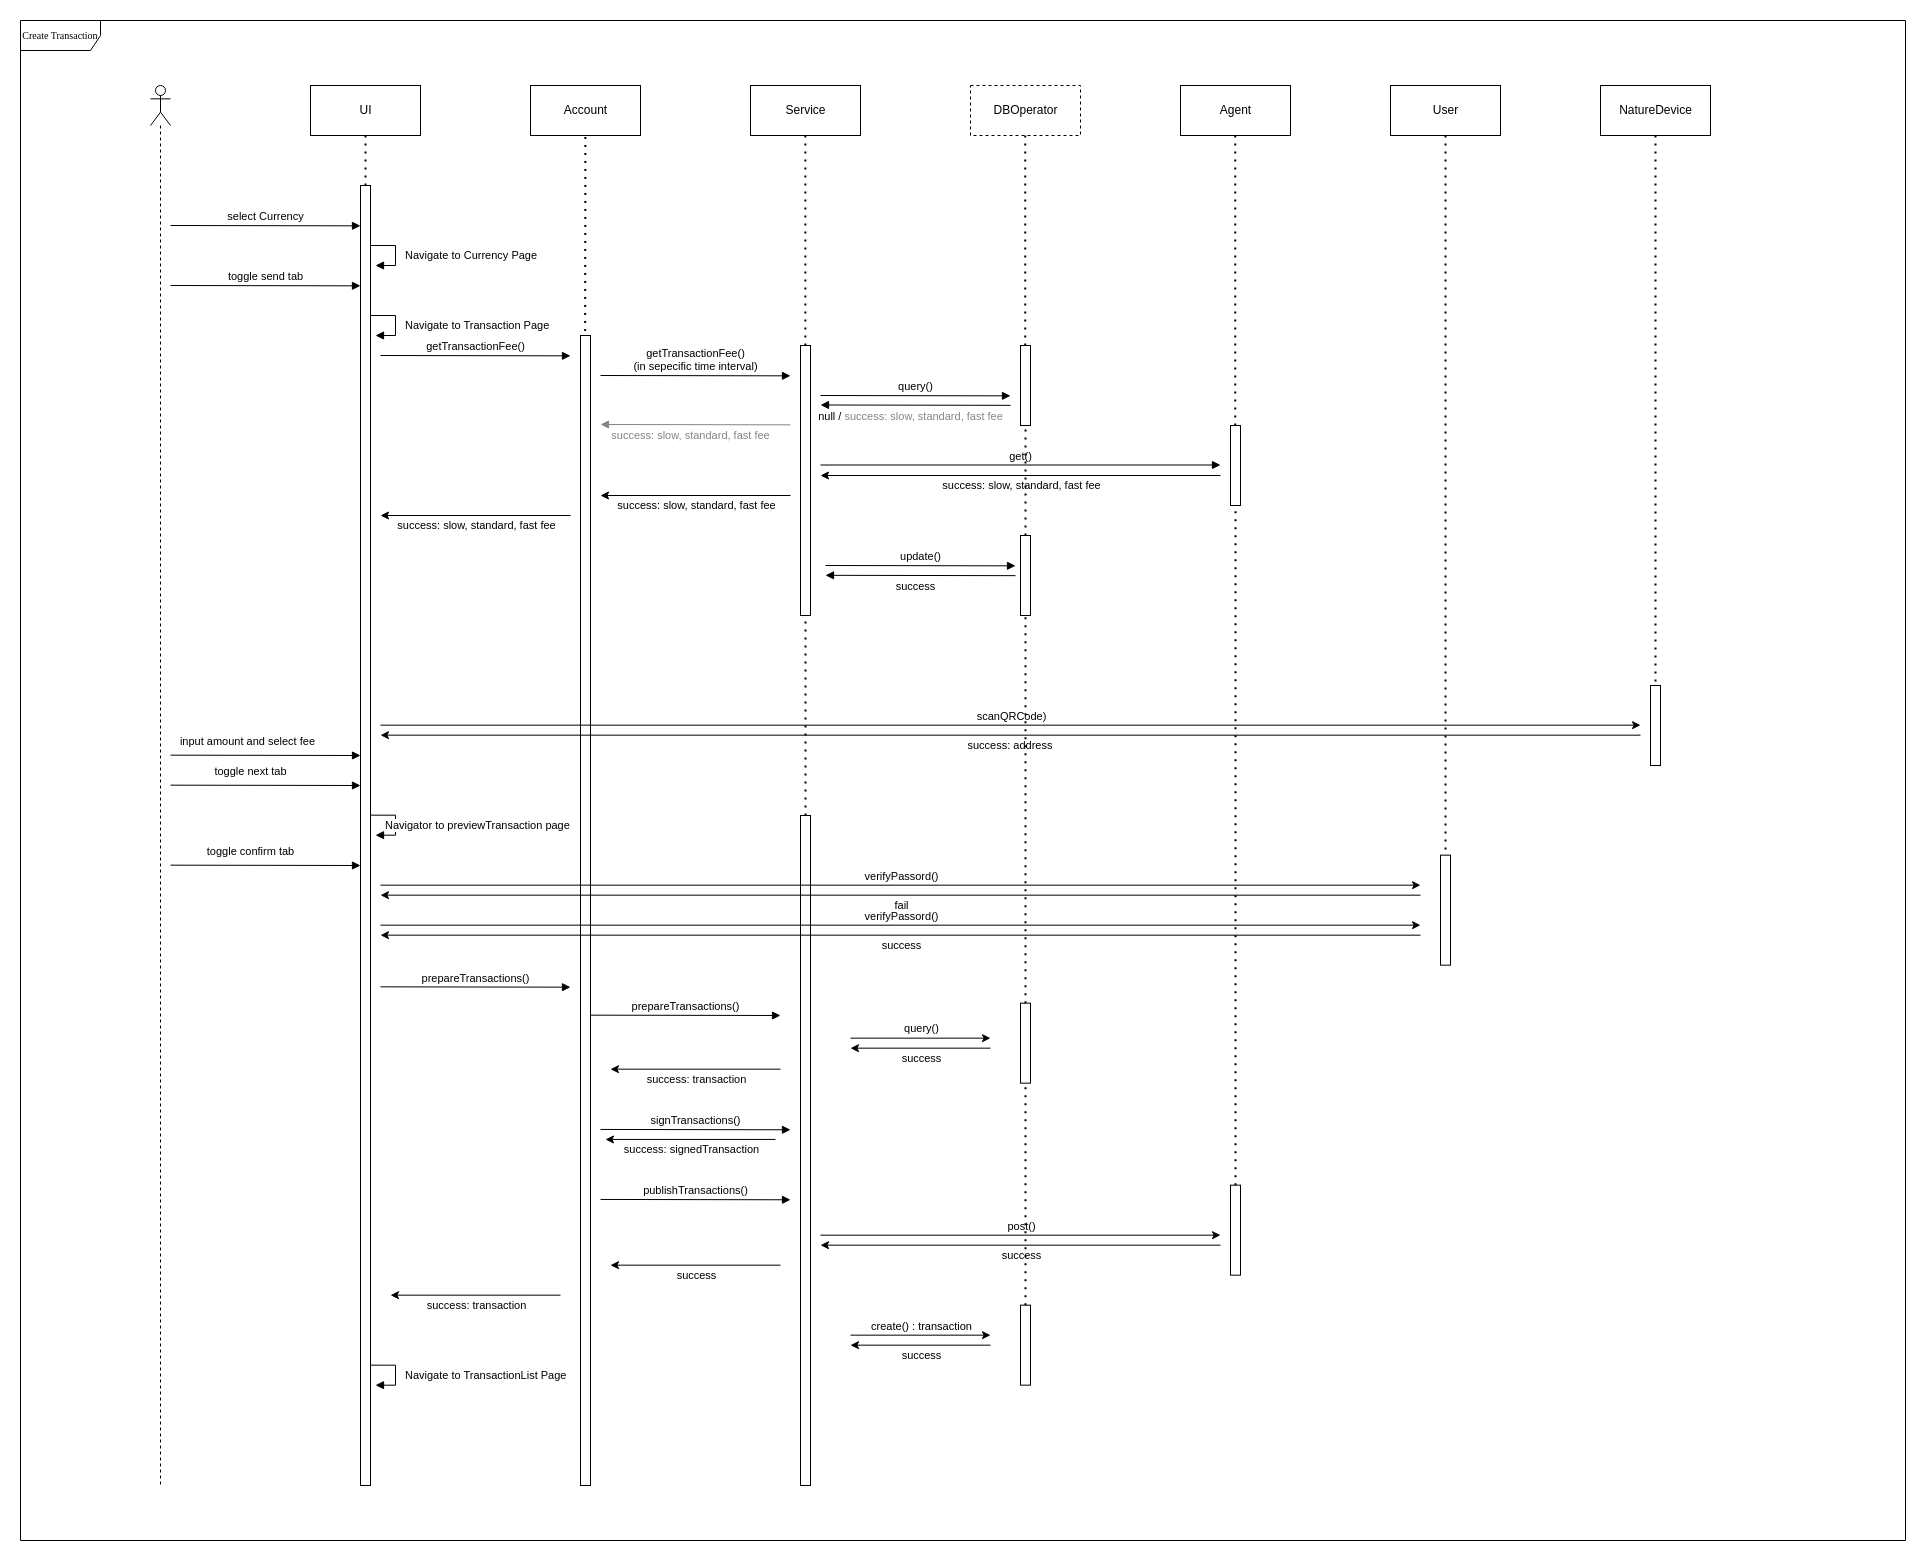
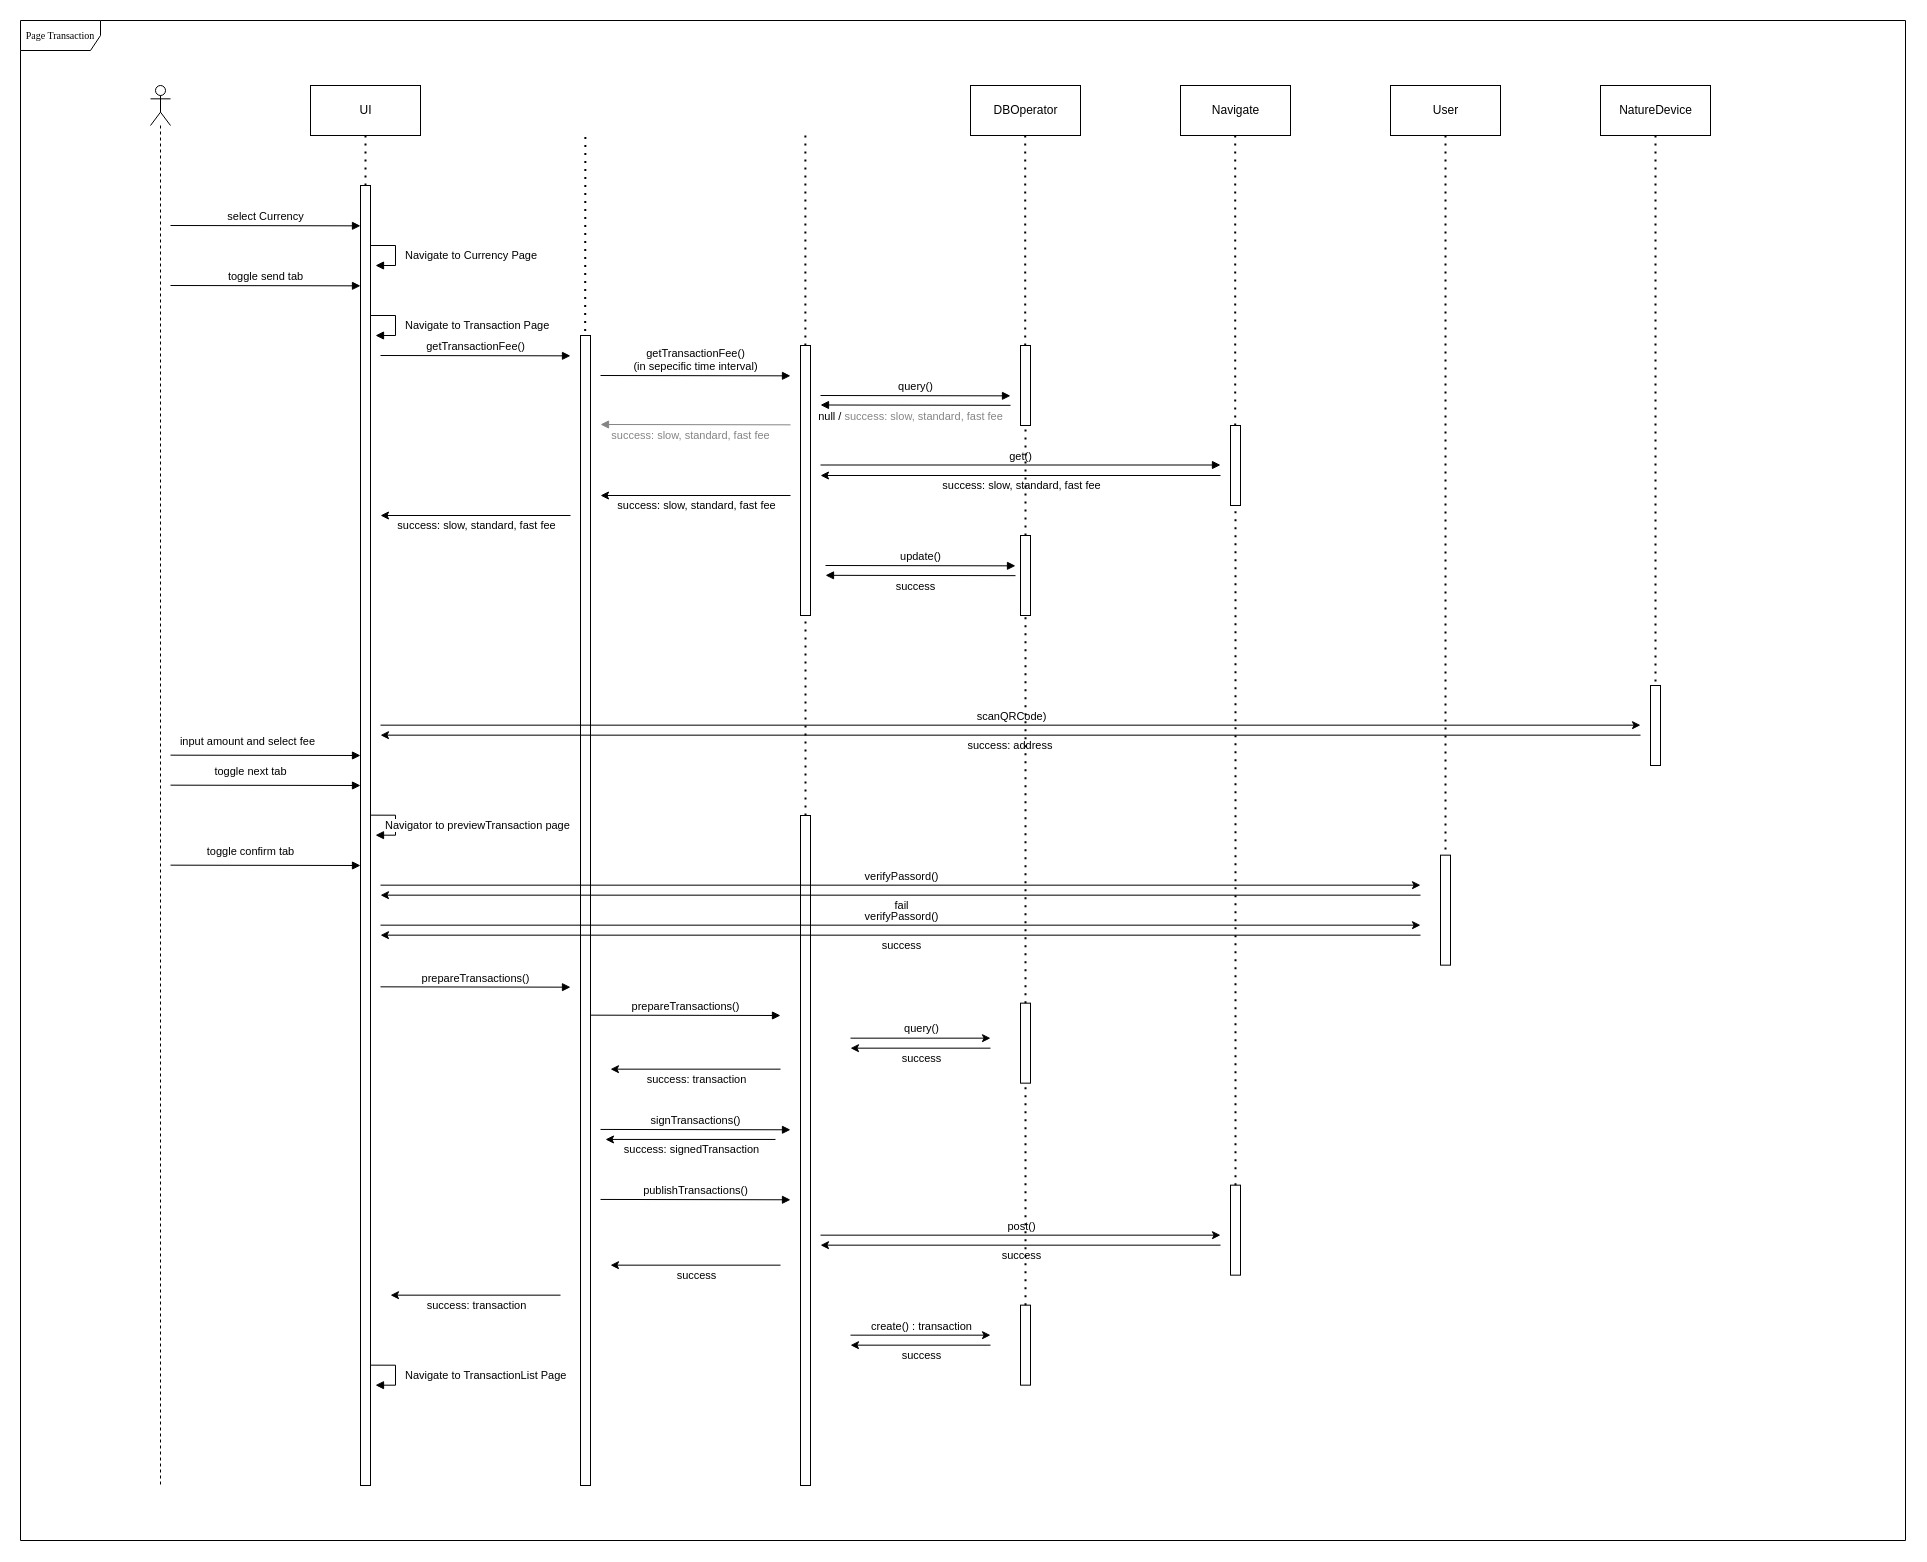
node "Create Transaction": label "Create Transaction" -> "Page Transaction"
node "Account": removed
node "Service": removed
node "DBOperator": style dashed -> solid
node "Agent": label "Agent" -> "Navigate"
